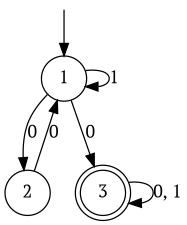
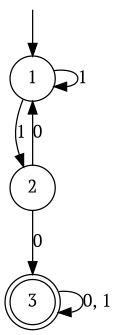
edge "1" -> "3": now "2" -> "3"
edge "1" -> "2": label "0" -> "1"
